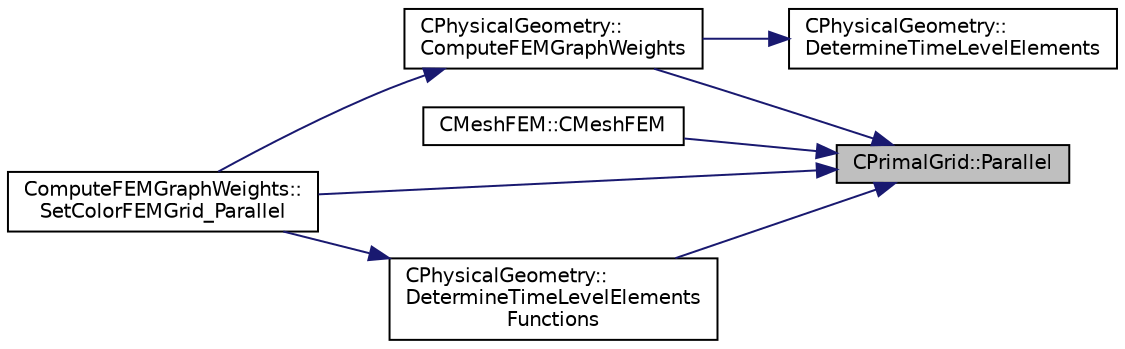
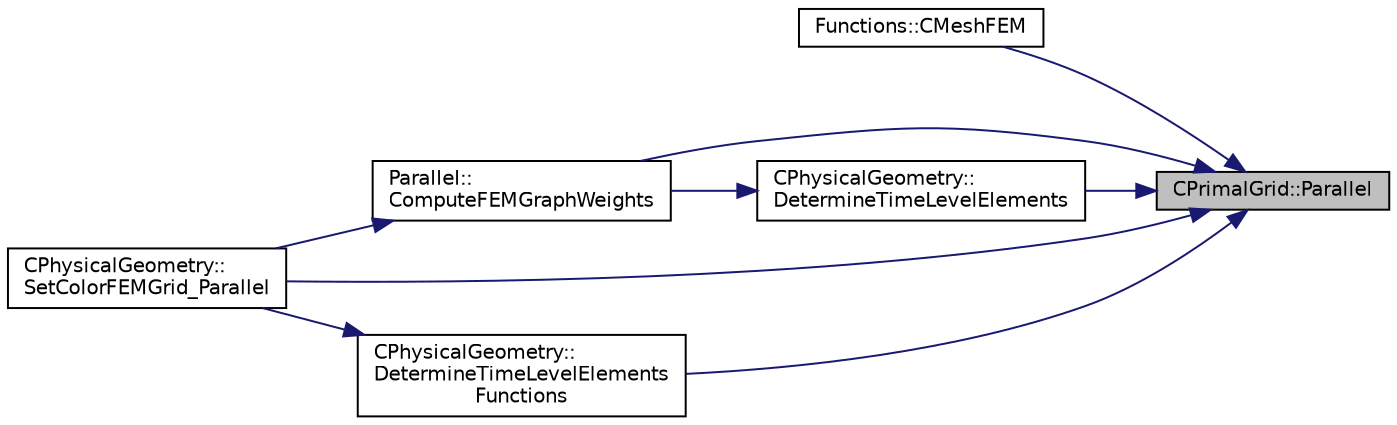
node "CPhysicalGeometry:: ComputeFEMGraphWeights": label "CPhysicalGeometry:: ComputeFEMGraphWeights" -> "Parallel:: ComputeFEMGraphWeights"
node "CMeshFEM::CMeshFEM": label "CMeshFEM::CMeshFEM" -> "Functions::CMeshFEM"
edge "CPhysicalGeometry:: DetermineTimeLevelElements" -> "CPrimalGrid::Parallel": added
node "ComputeFEMGraphWeights:: SetColorFEMGrid_Parallel": label "ComputeFEMGraphWeights:: SetColorFEMGrid_Parallel" -> "CPhysicalGeometry:: SetColorFEMGrid_Parallel"
